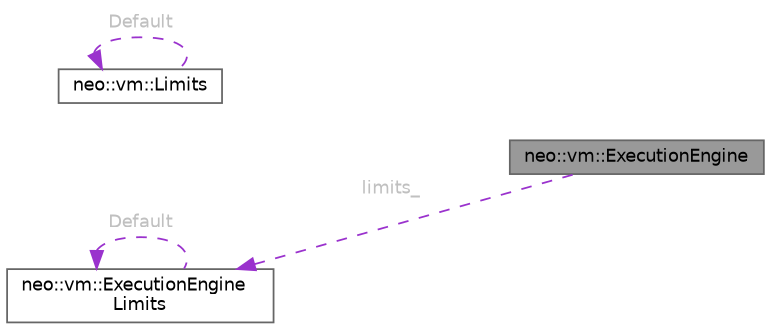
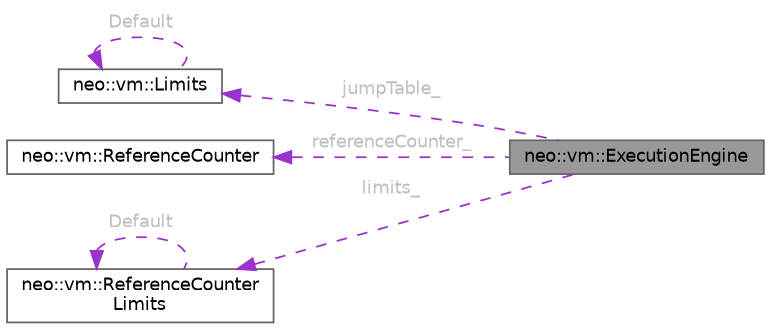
edge "neo::vm::ExecutionEngine" -> "neo::vm::Limits": added, label "jumpTable_"
node "neo::vm::ReferenceCounter": added
node "neo::vm::ExecutionEngine Limits": label "neo::vm::ExecutionEngine Limits" -> "neo::vm::ReferenceCounter Limits"
